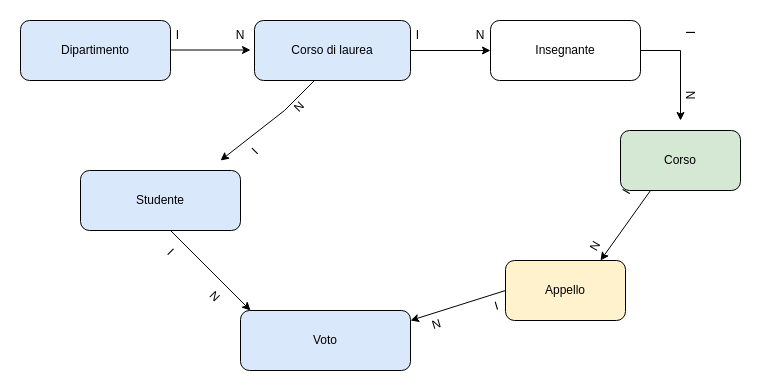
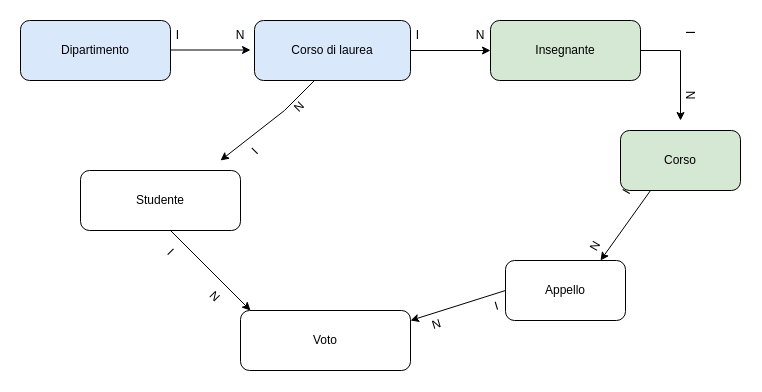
node "Insegnante": fillcolor #ffffff -> #d5e8d4
node "Studente": fillcolor #dae8fc -> #ffffff
node "Appello": fillcolor #fff2cc -> #ffffff
node "Voto": fillcolor #dae8fc -> #ffffff
